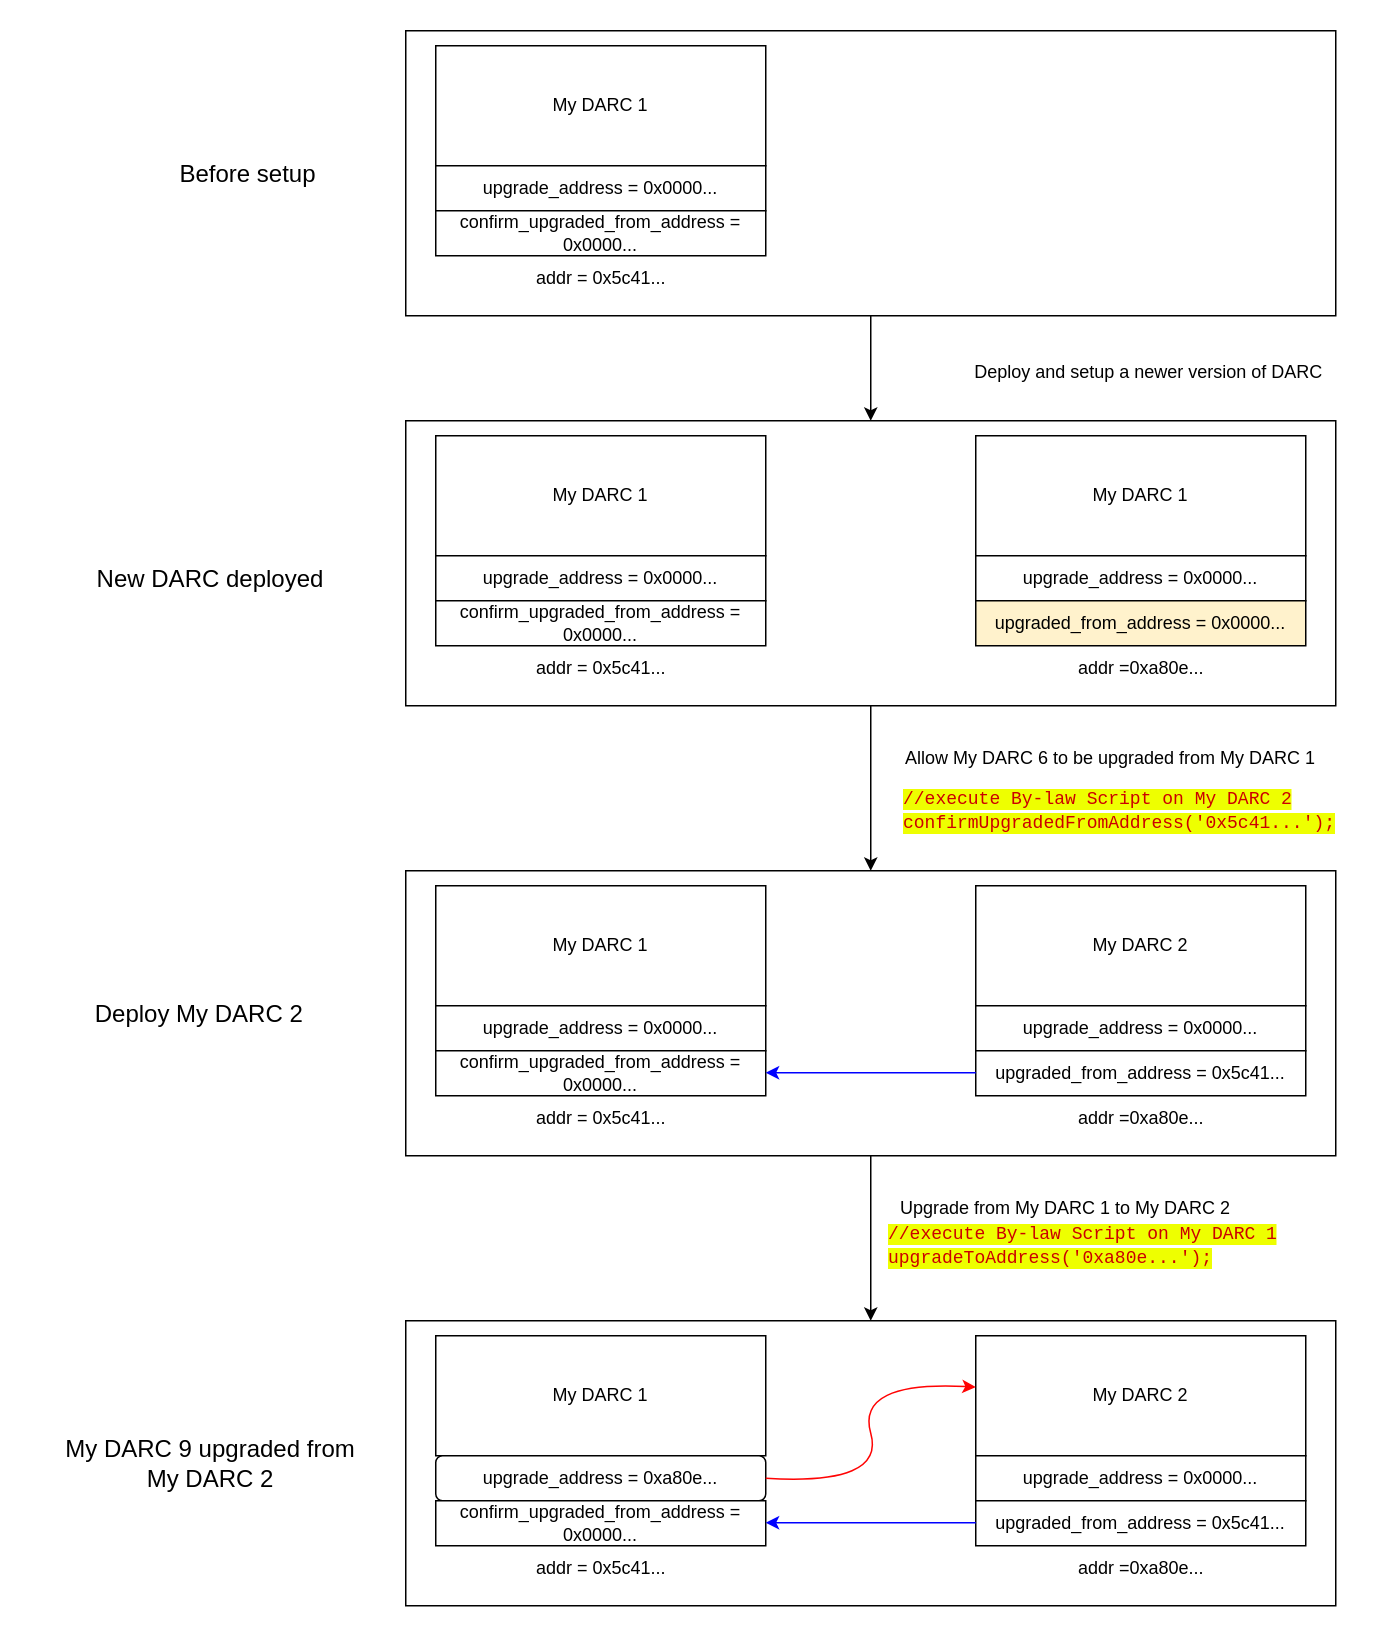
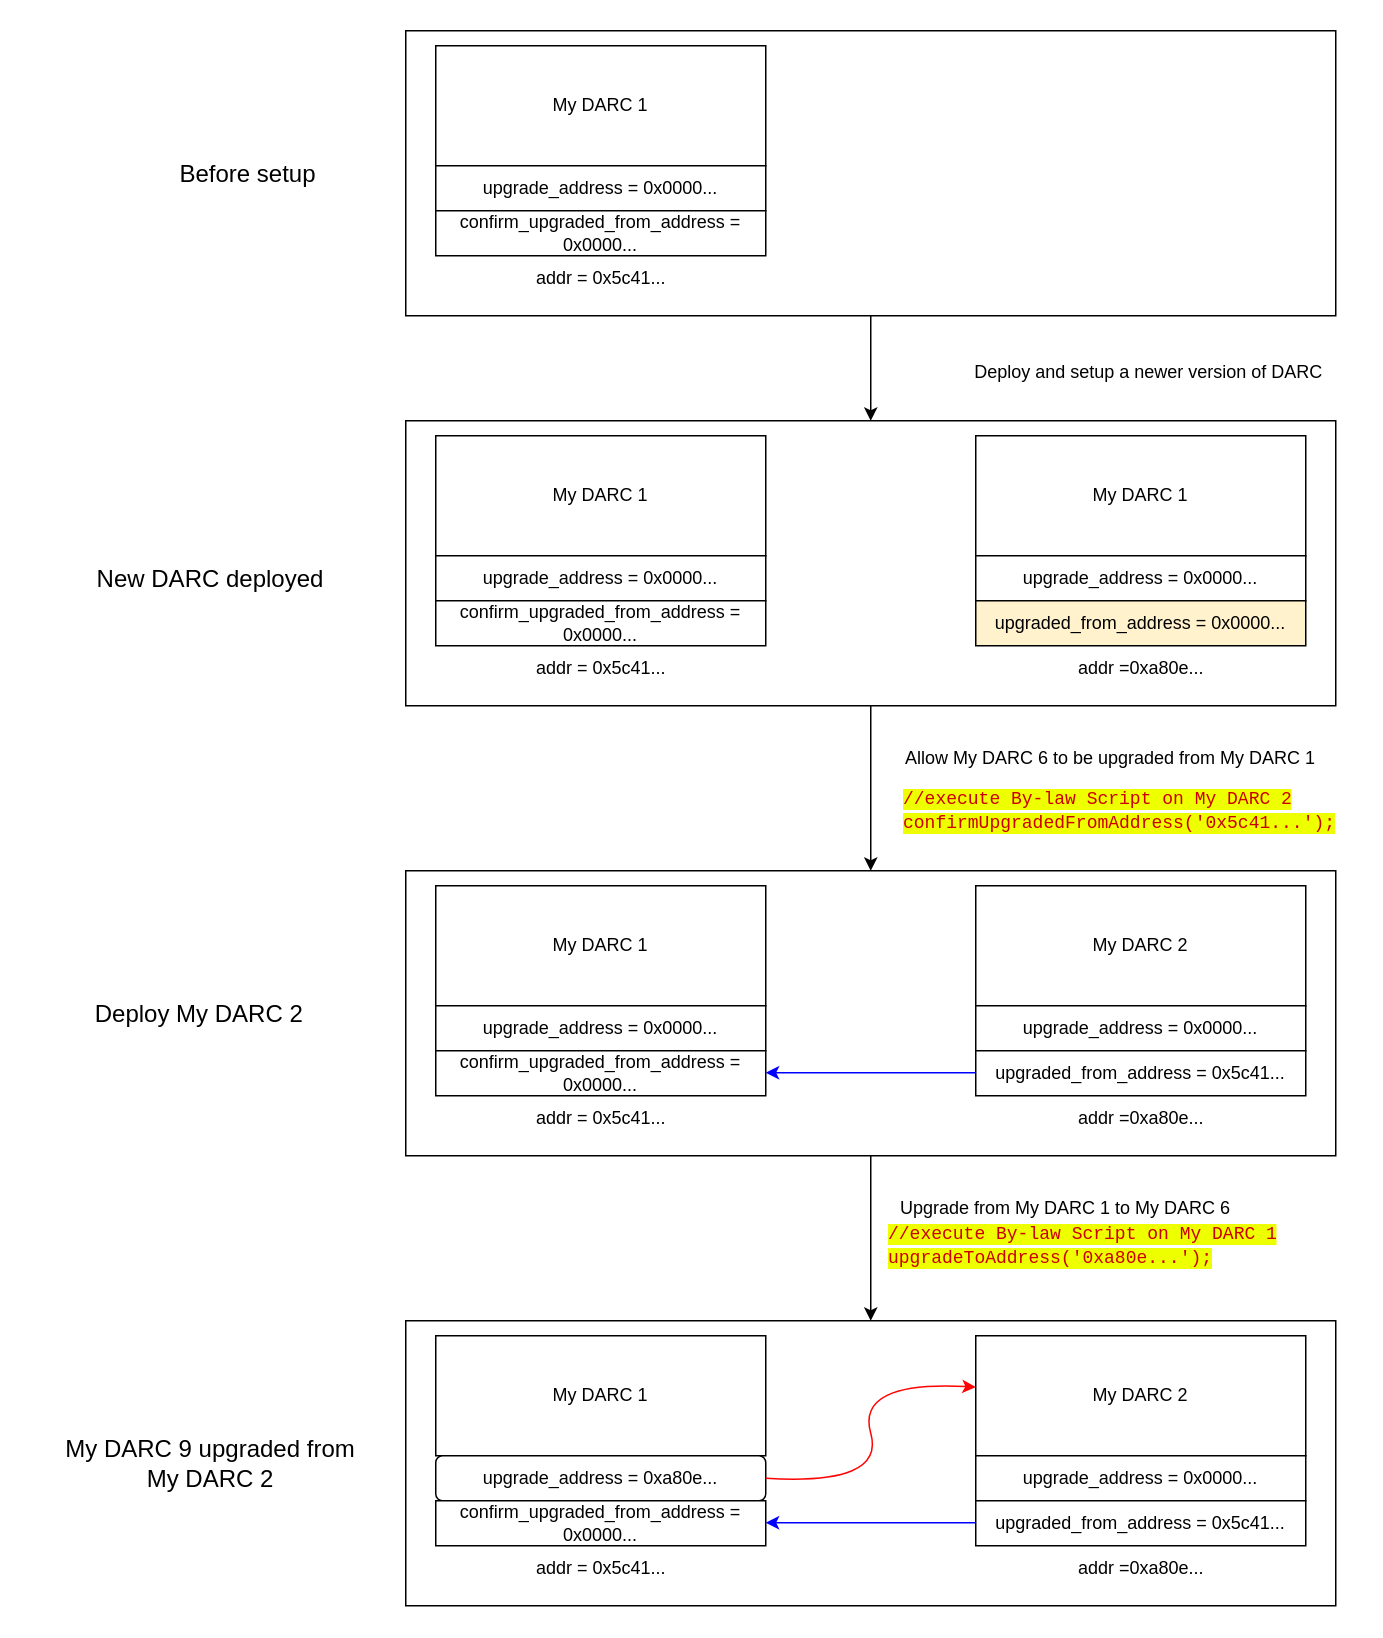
node "Upgrade from My DARC 1 to My DARC 2": label "Upgrade from My DARC 1 to My DARC 2" -> "Upgrade from My DARC 1 to My DARC 6"
